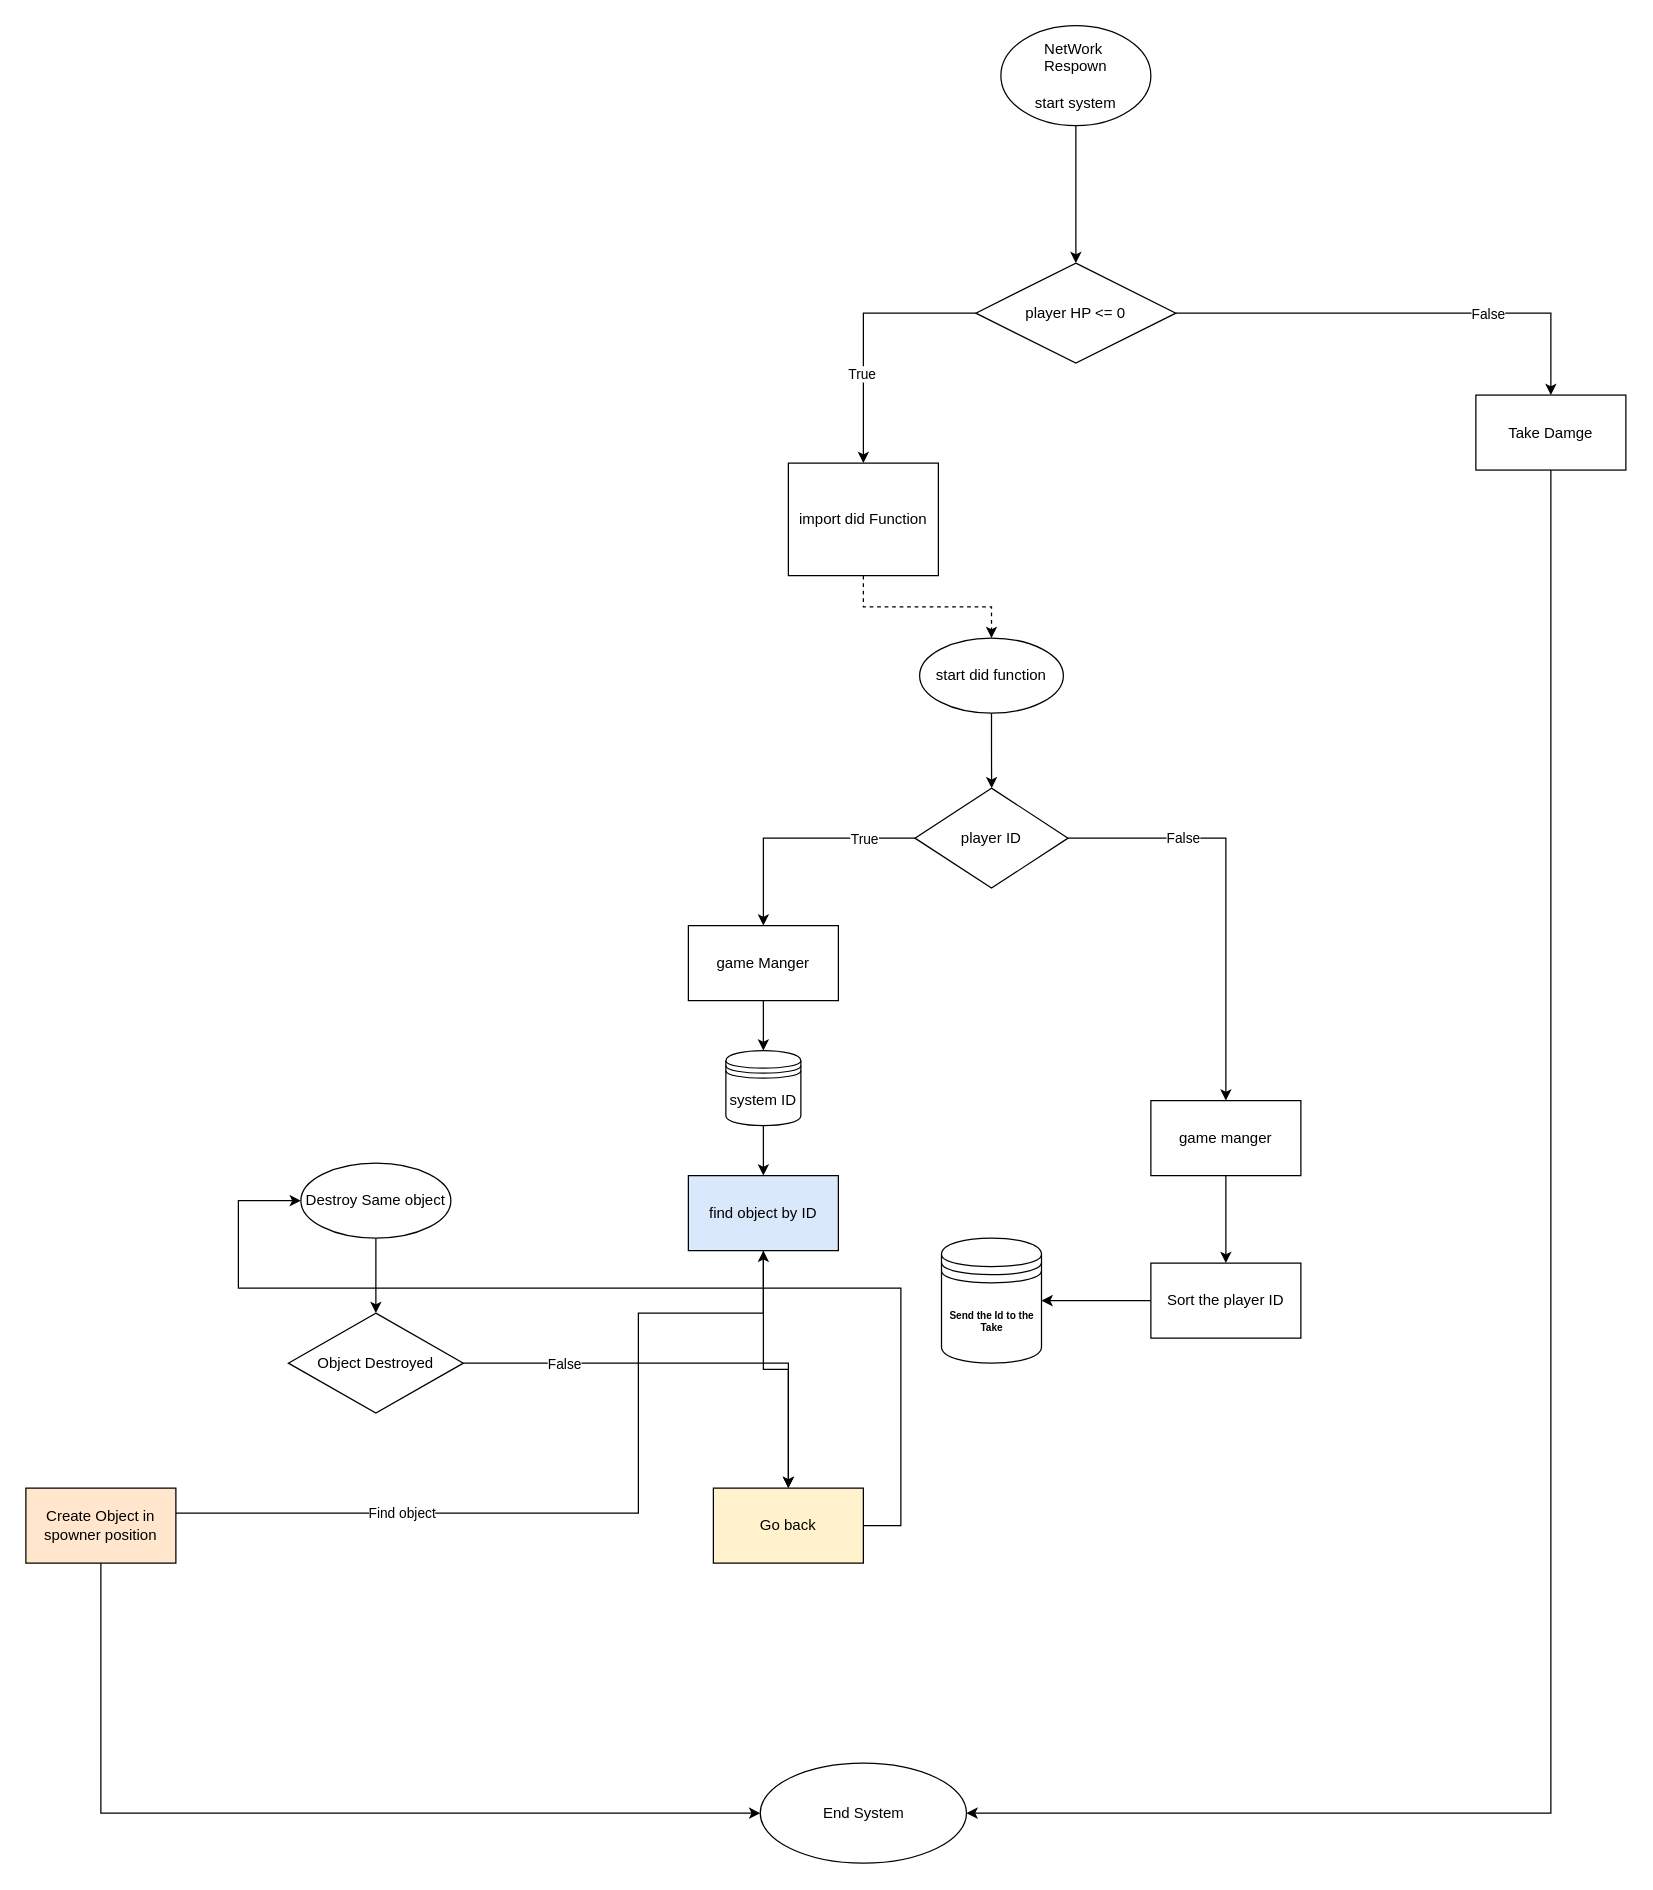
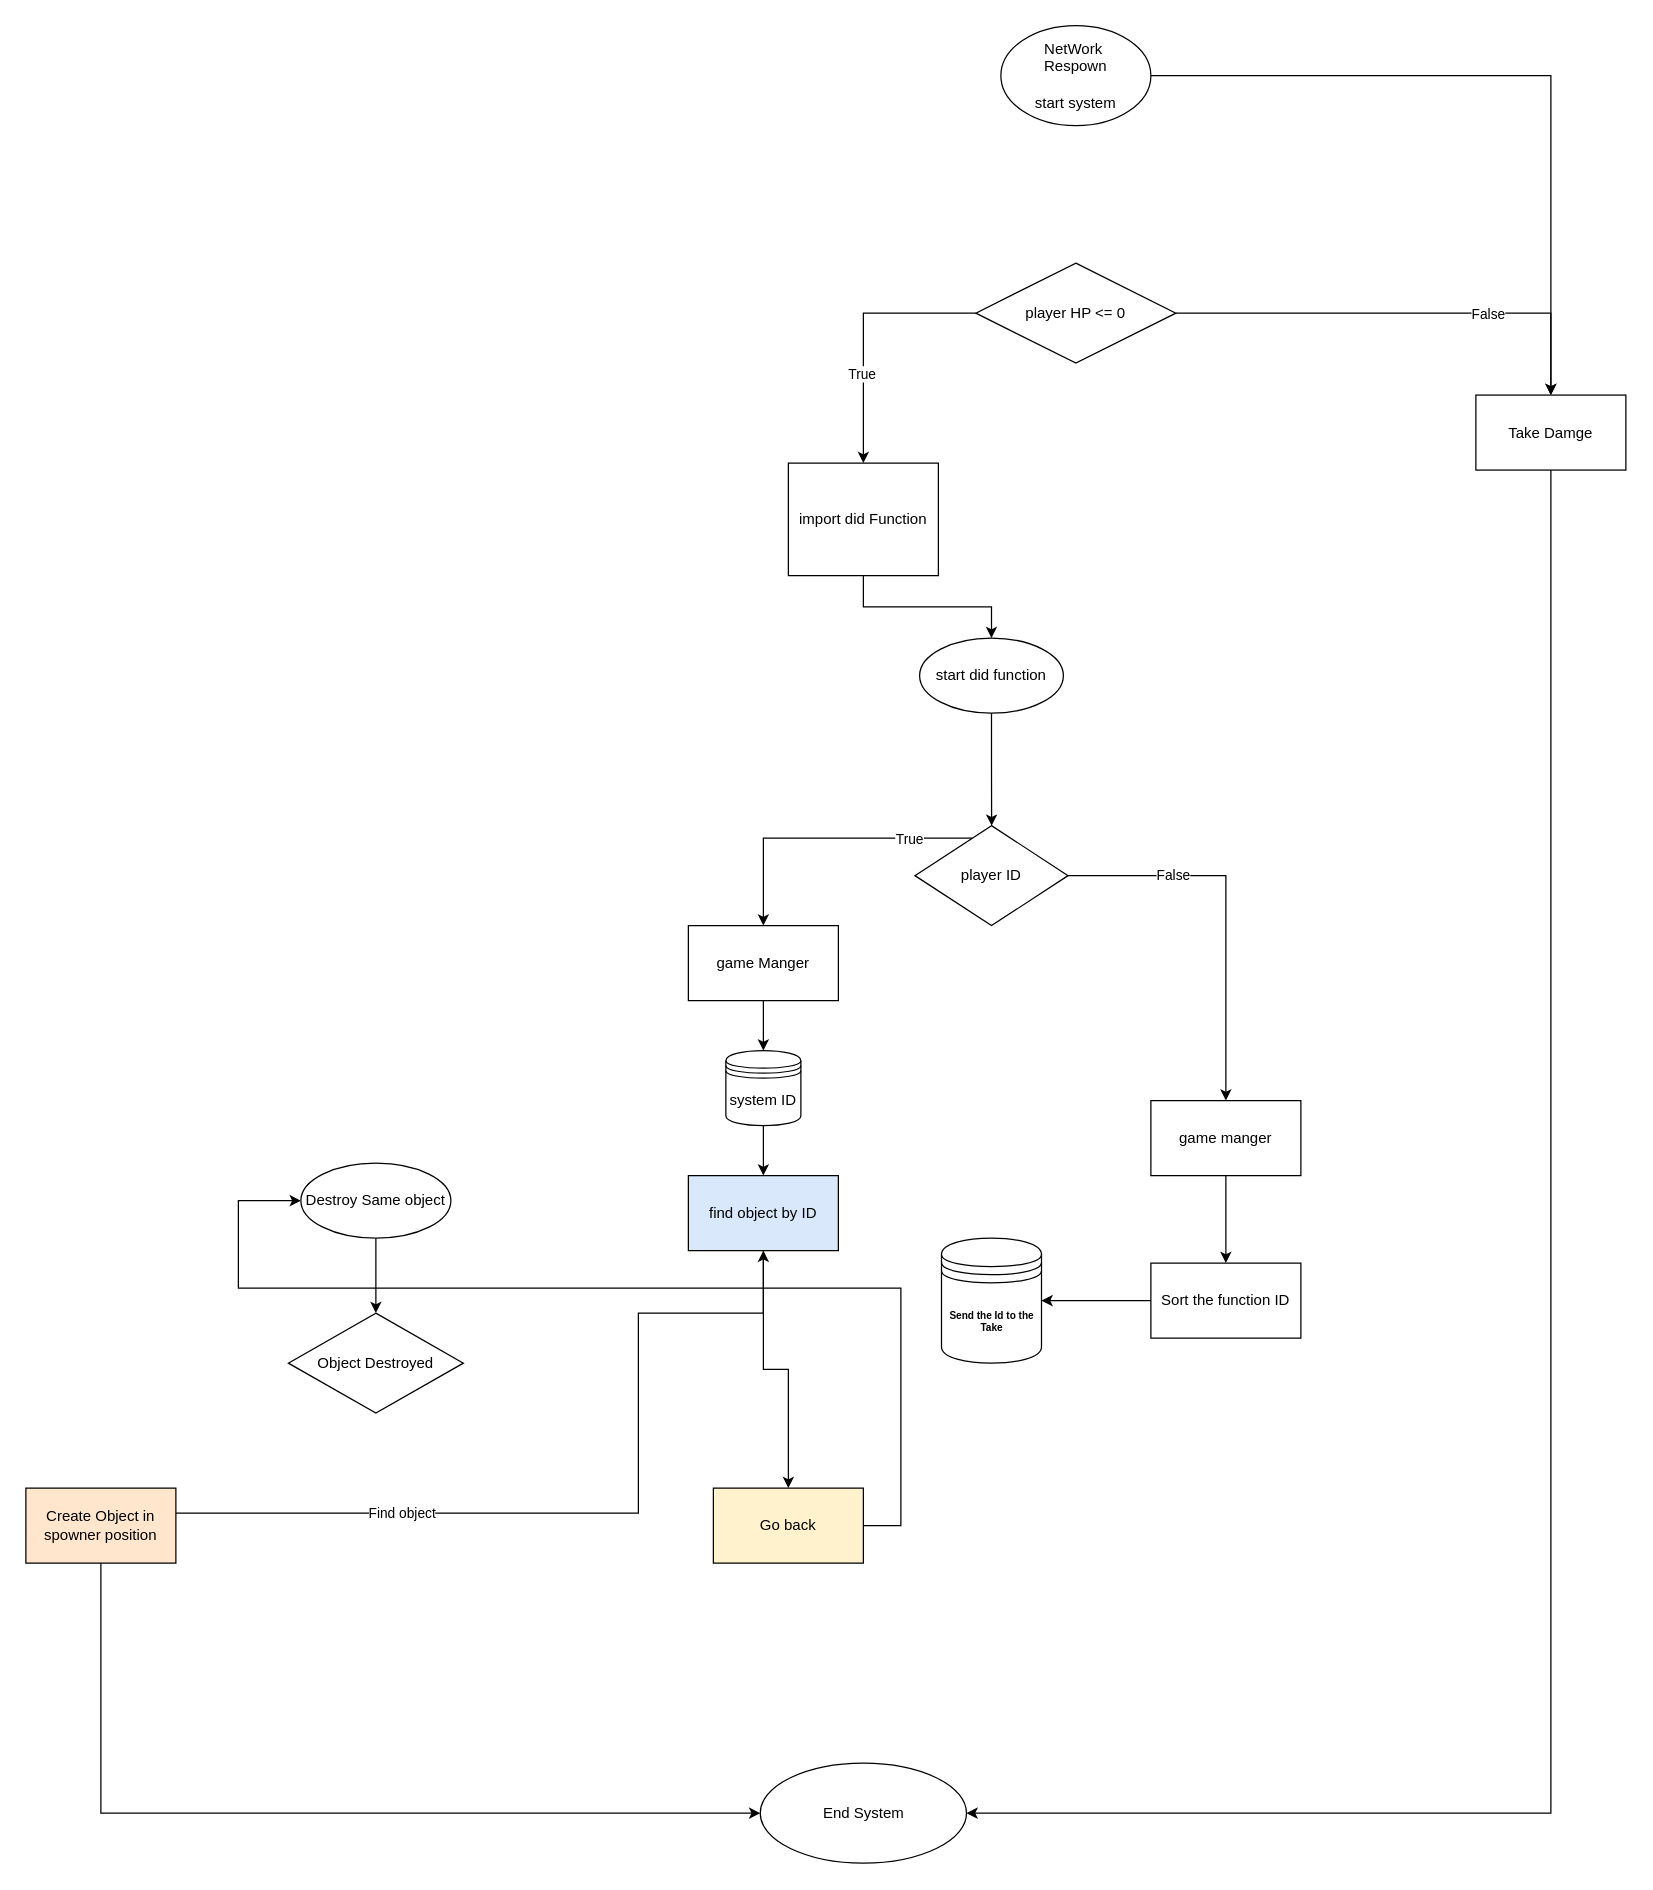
edge "NetWork Respown start system" -> "player HP <= 0": now "NetWork Respown start system" -> "Take Damge"
edge "import did Function" -> "start did function": style dashed -> solid
node "player ID": moved (991, 838) -> (991, 876)
node "Sort the player ID": label "Sort the player ID" -> "Sort the function ID"
edge "Object Destroyed" -> "Go back": removed, label "False"
